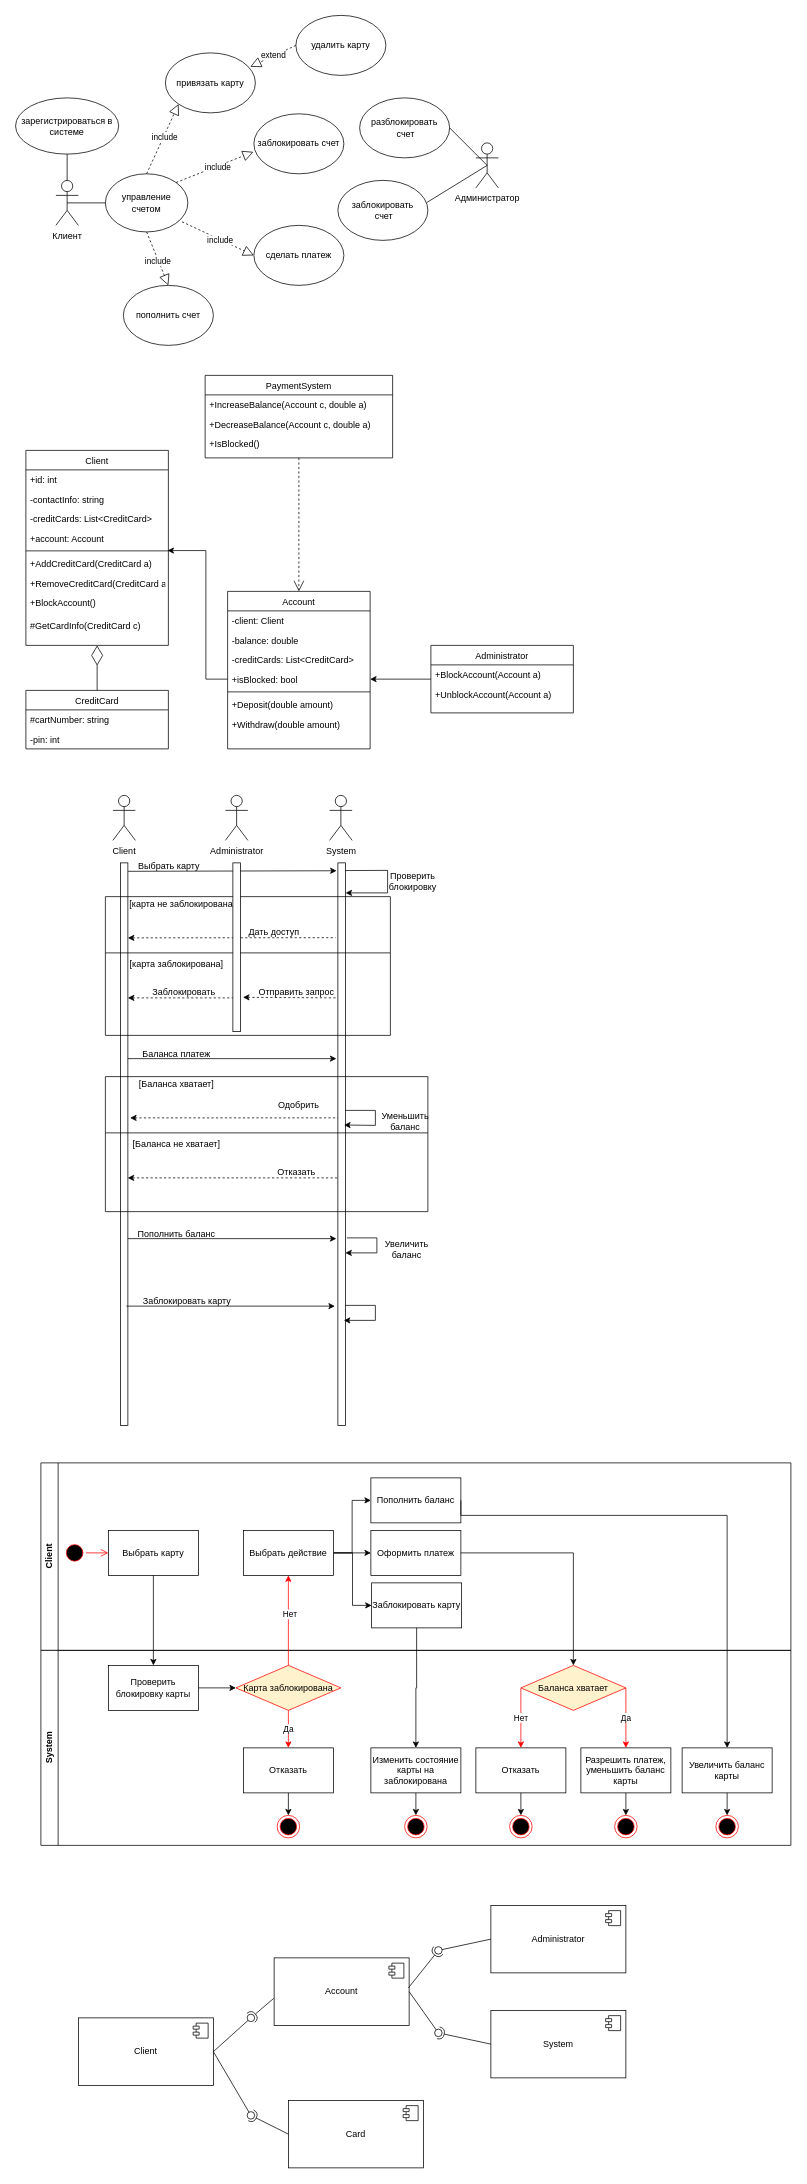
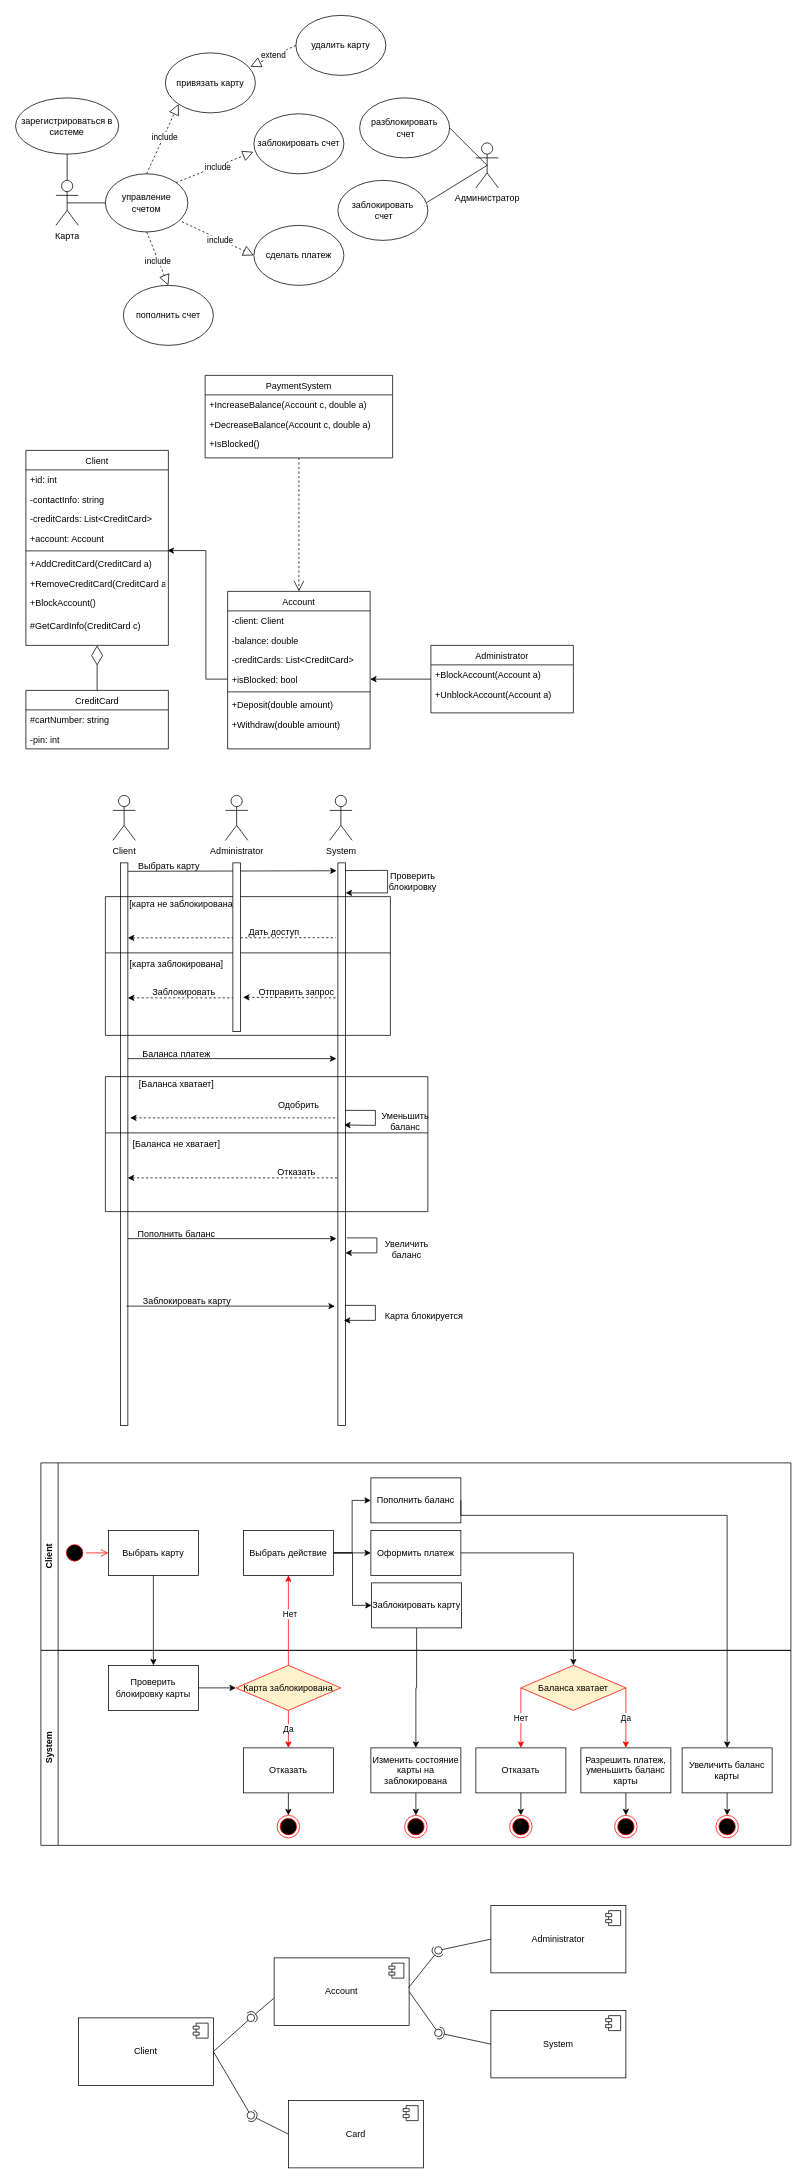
node "Клиент": label "Клиент" -> "Карта"
node "Карта блокируется": added
